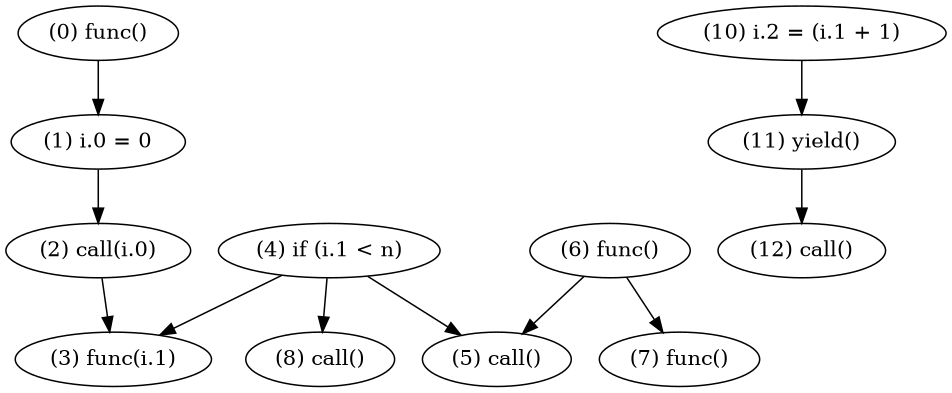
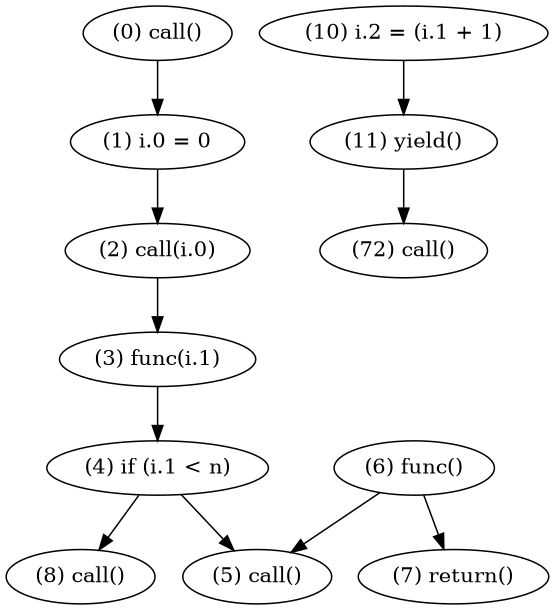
node "(0) func()": label "(0) func()" -> "(0) call()"
node "(12) call()": label "(12) call()" -> "(72) call()"
edge "(4) if (i.1 < n)" -> "(3) func(i.1)": reversed
node "(7) func()": label "(7) func()" -> "(7) return()"
